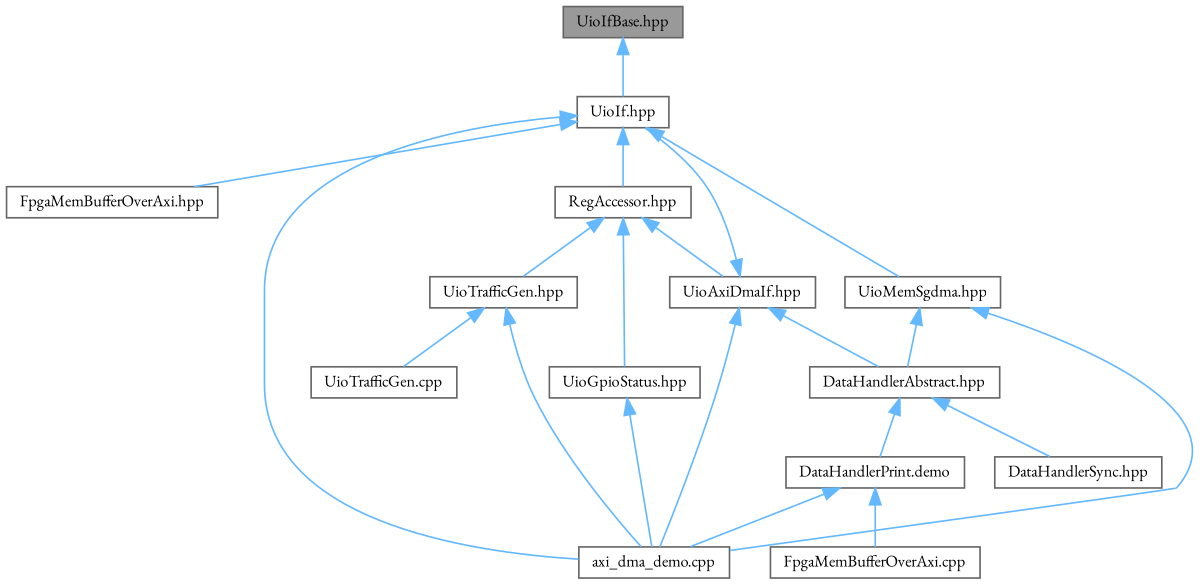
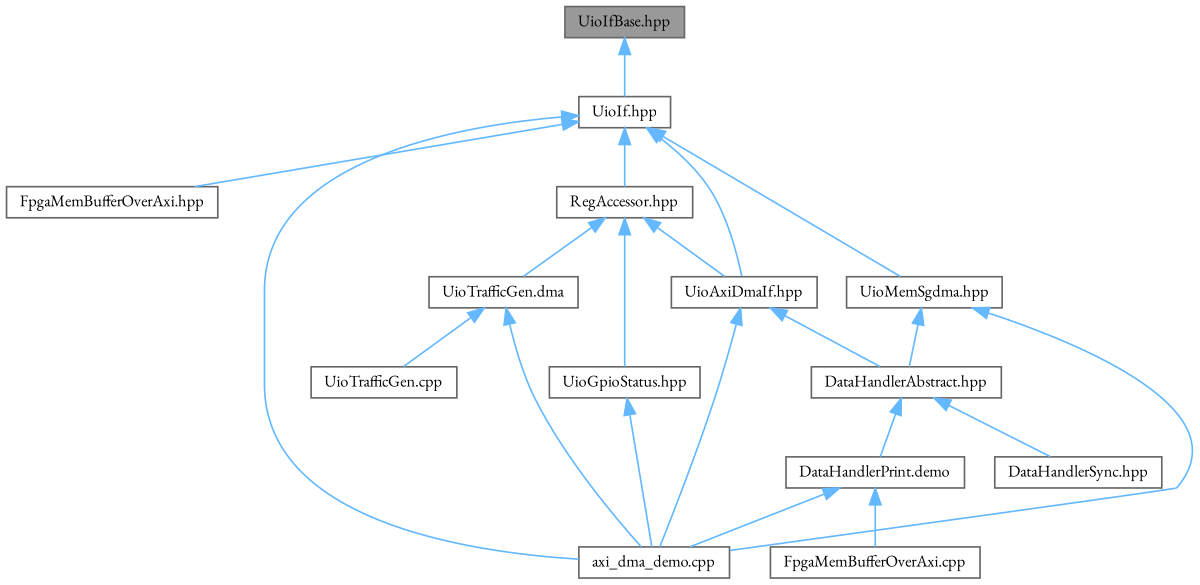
edge "UioIf.hpp" -> "UioAxiDmaIf.hpp": reversed
node "UioTrafficGen.hpp": label "UioTrafficGen.hpp" -> "UioTrafficGen.dma"
